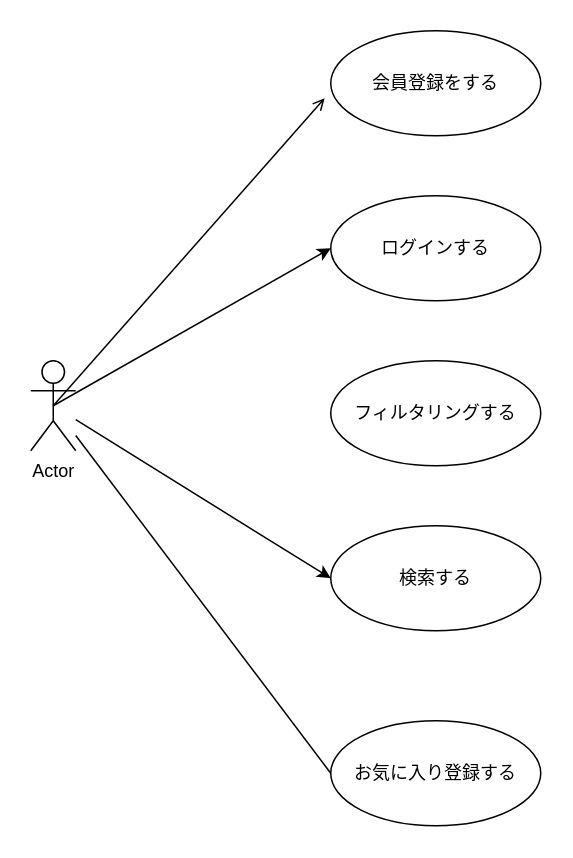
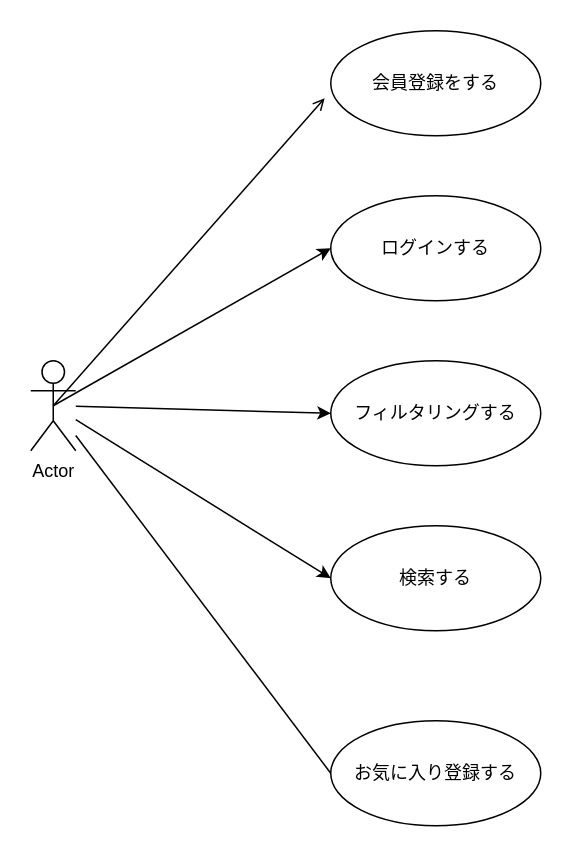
edge "Actor" -> "フィルタリングする": added
